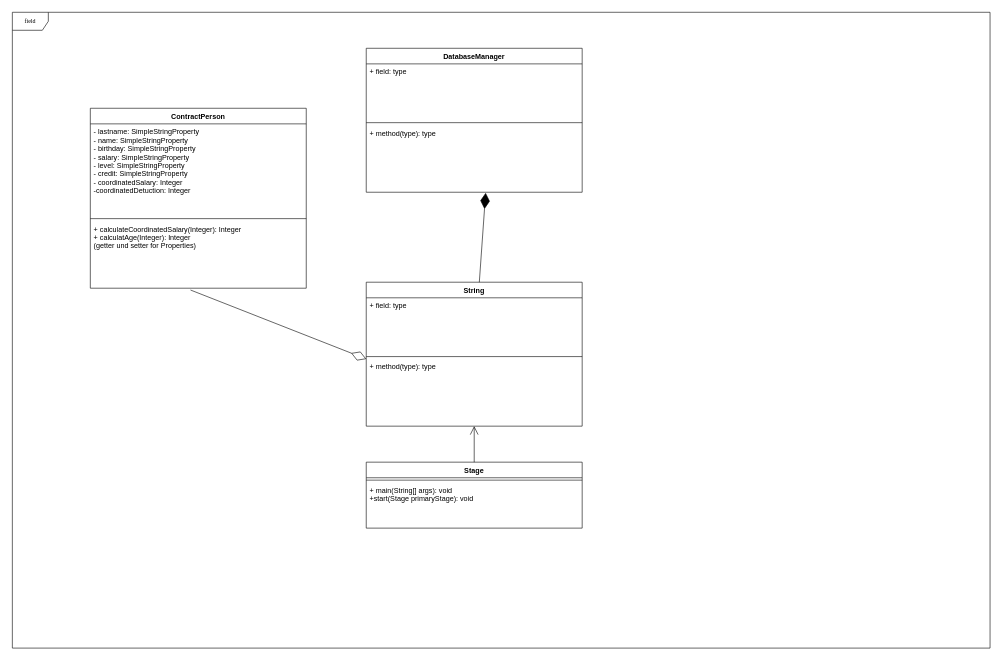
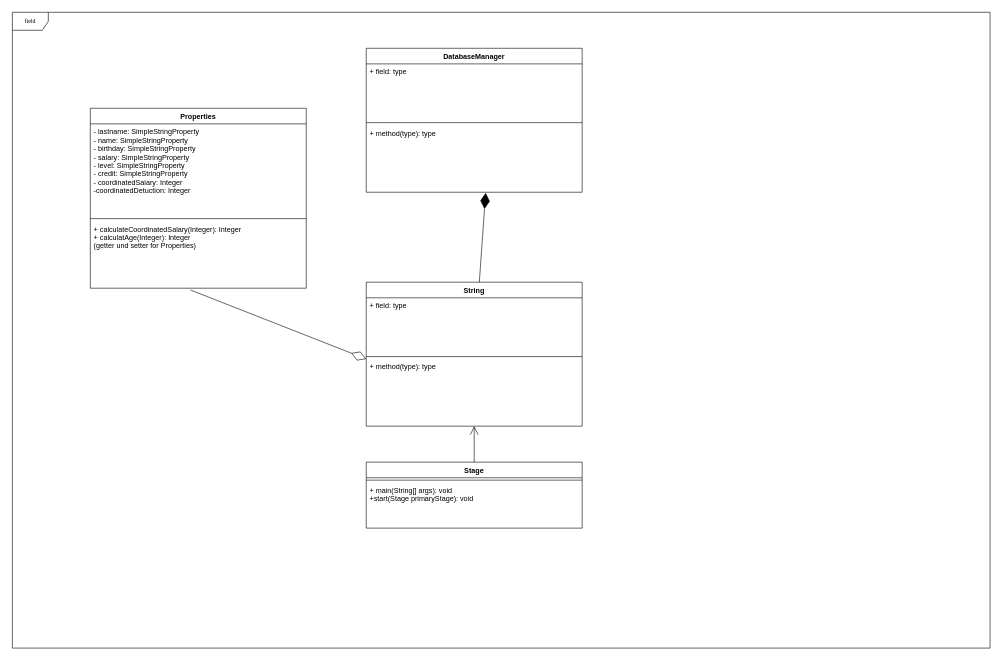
node "ContractPerson": label "ContractPerson" -> "Properties"
